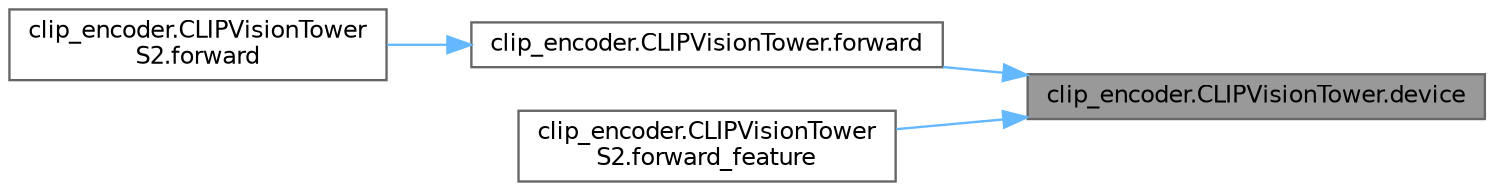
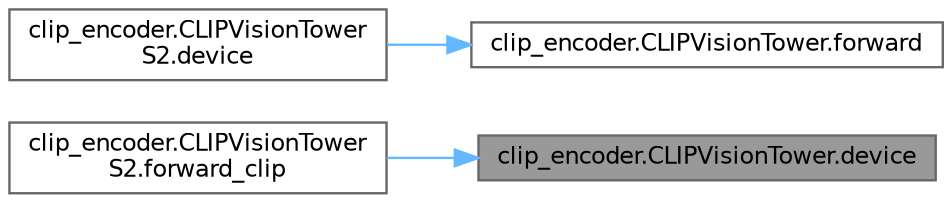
node "clip_encoder.CLIPVisionTower S2.forward": label "clip_encoder.CLIPVisionTower S2.forward" -> "clip_encoder.CLIPVisionTower S2.device"
edge "clip_encoder.CLIPVisionTower.forward" -> "clip_encoder.CLIPVisionTower.device": removed
node "clip_encoder.CLIPVisionTower S2.forward_feature": label "clip_encoder.CLIPVisionTower S2.forward_feature" -> "clip_encoder.CLIPVisionTower S2.forward_clip"
